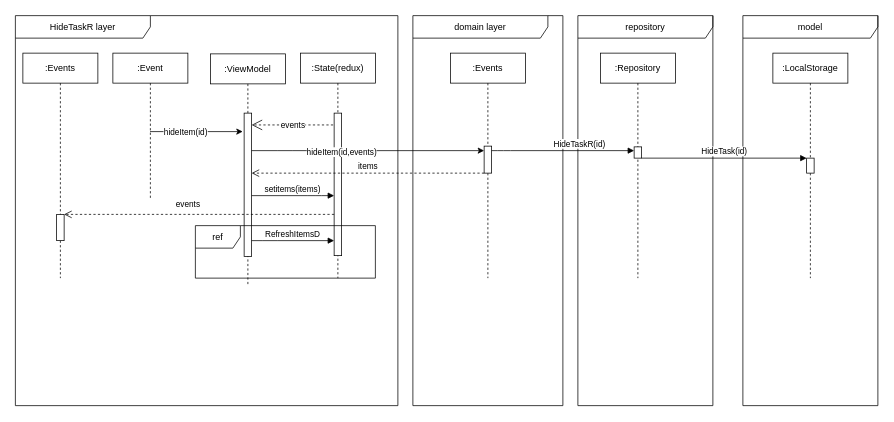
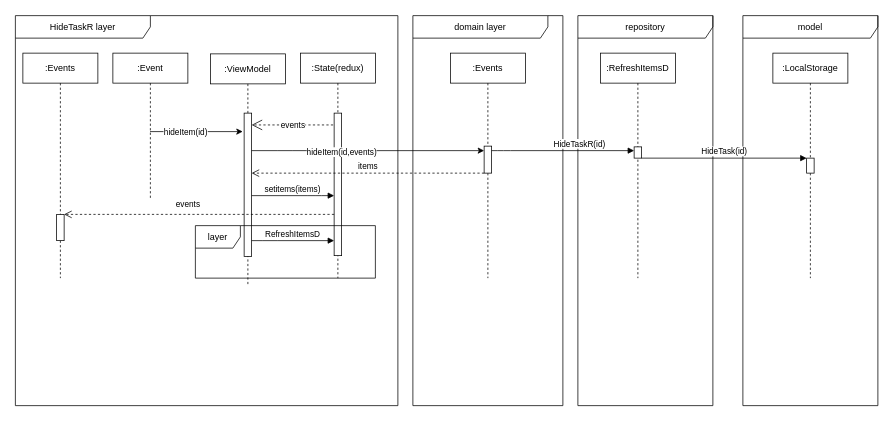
node ":Repository": label ":Repository" -> ":RefreshItemsD"
node "ref": label "ref" -> "layer"
